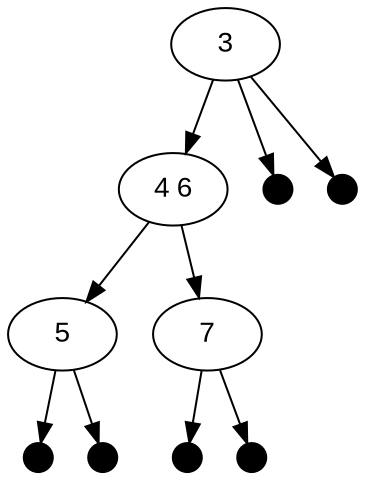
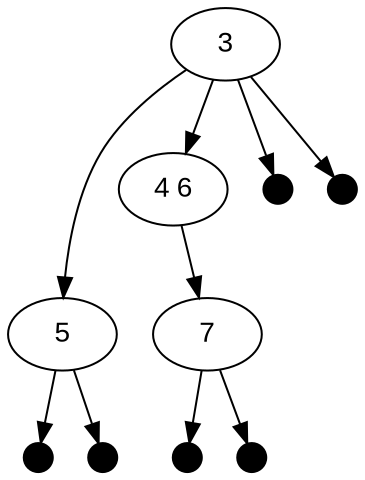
edge "4 6" -> "5": now "3" -> "5"
